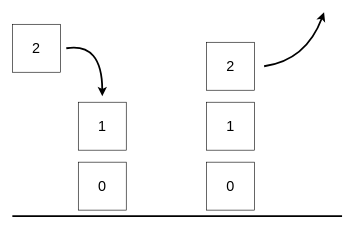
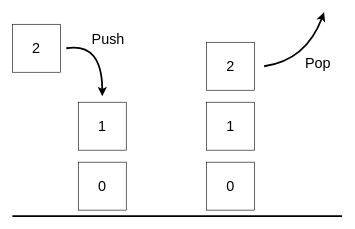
node "Push": added
node "Pop": added
